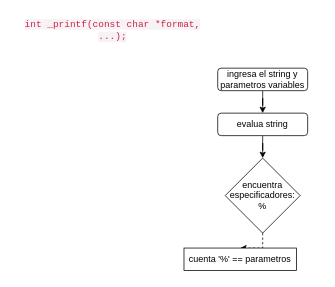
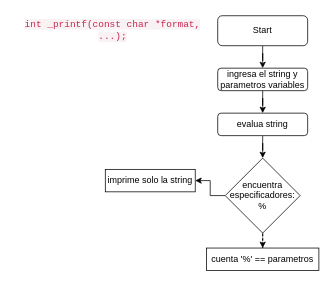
node "Start": added
edge "Start" -> "ingresa el string y parametros variables": added
node "imprime solo la string": added
edge "encuentra especificadores: %" -> "imprime solo la string": added
node "cuenta '%' == parametros": moved (240, 259) -> (263, 259)
